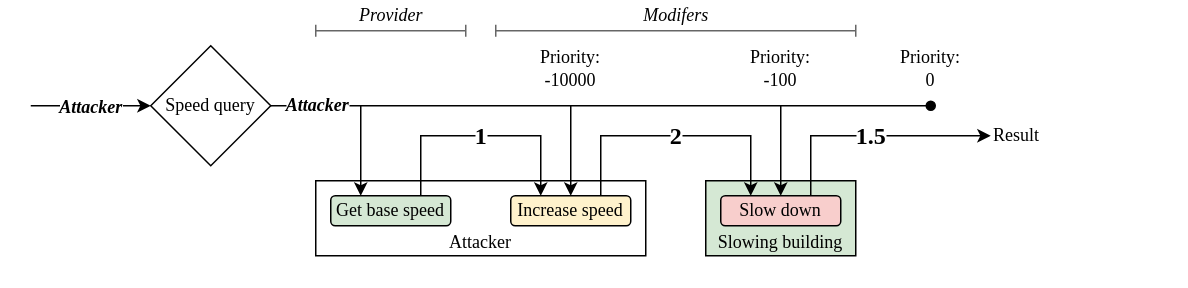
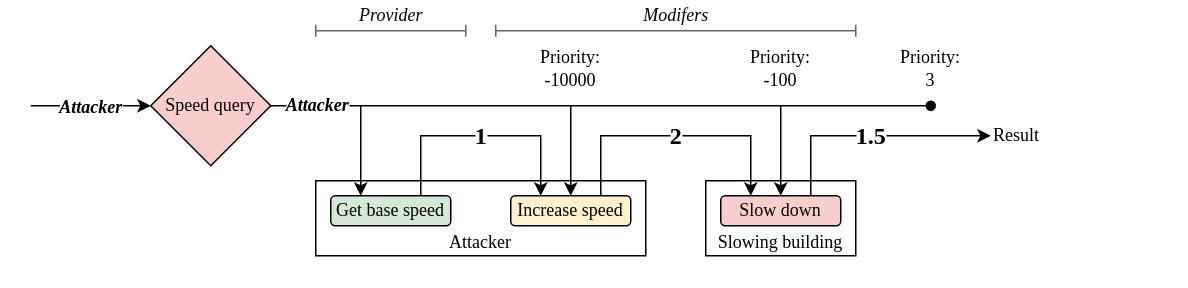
node "Priority: 0": label "Priority: 0" -> "Priority: 3"
node "Speed query": fillcolor #ffffff -> #f8cecc
node "Slowing building": fillcolor #d5e8d4 -> #ffffff
